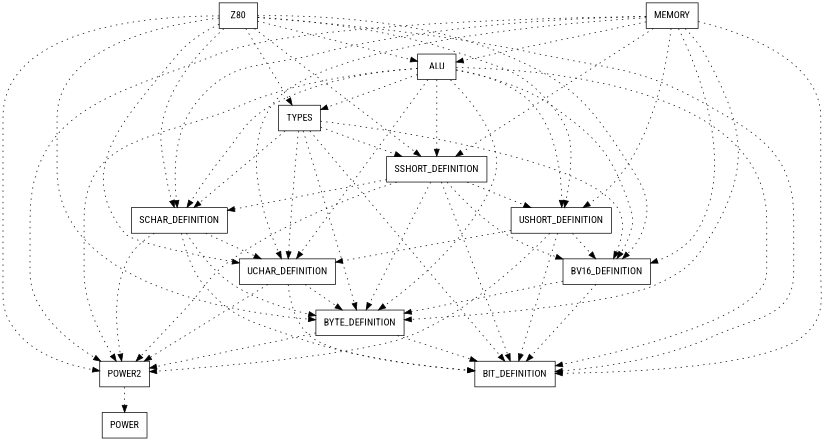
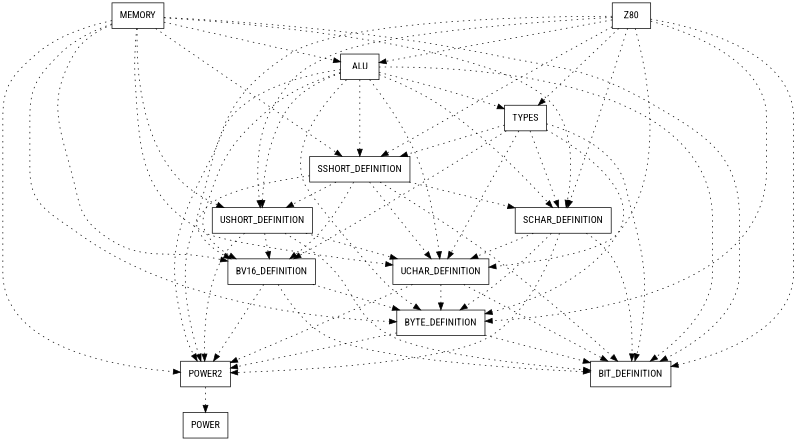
edge "Z80" -> "POWER2": now "BV16_DEFINITION" -> "POWER2"
edge "SSHORT_DEFINITION" -> "BYTE_DEFINITION": now "SSHORT_DEFINITION" -> "UCHAR_DEFINITION"
